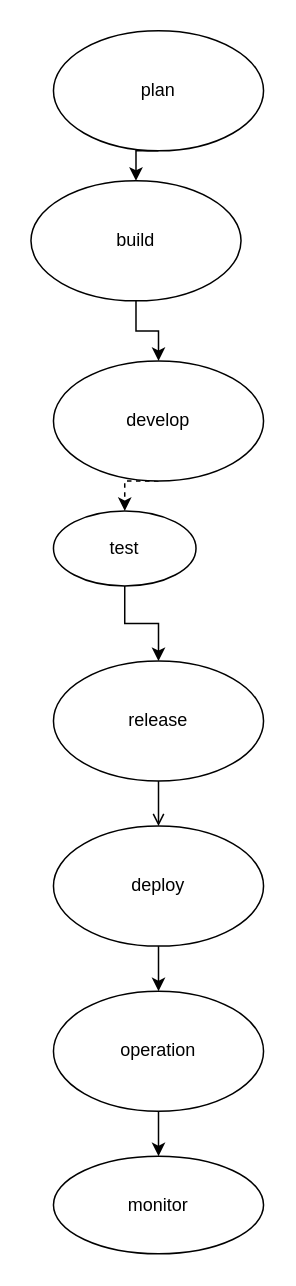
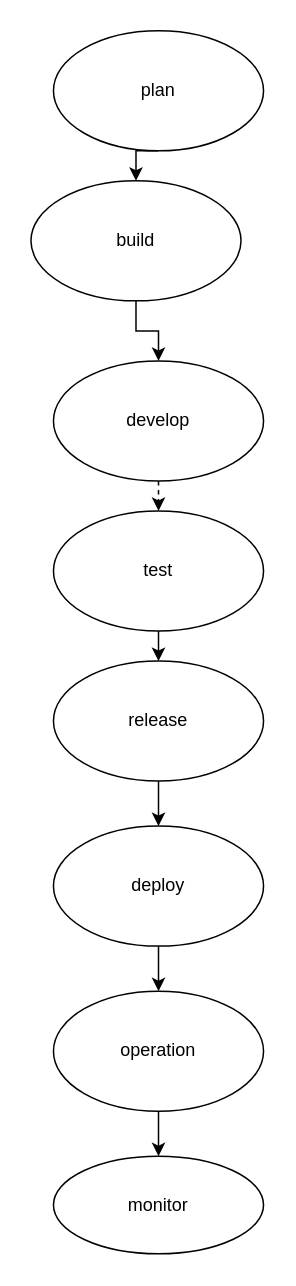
node "test": size 143x75 -> 210x120
edge "release" -> "deploy": arrowhead open -> classic
